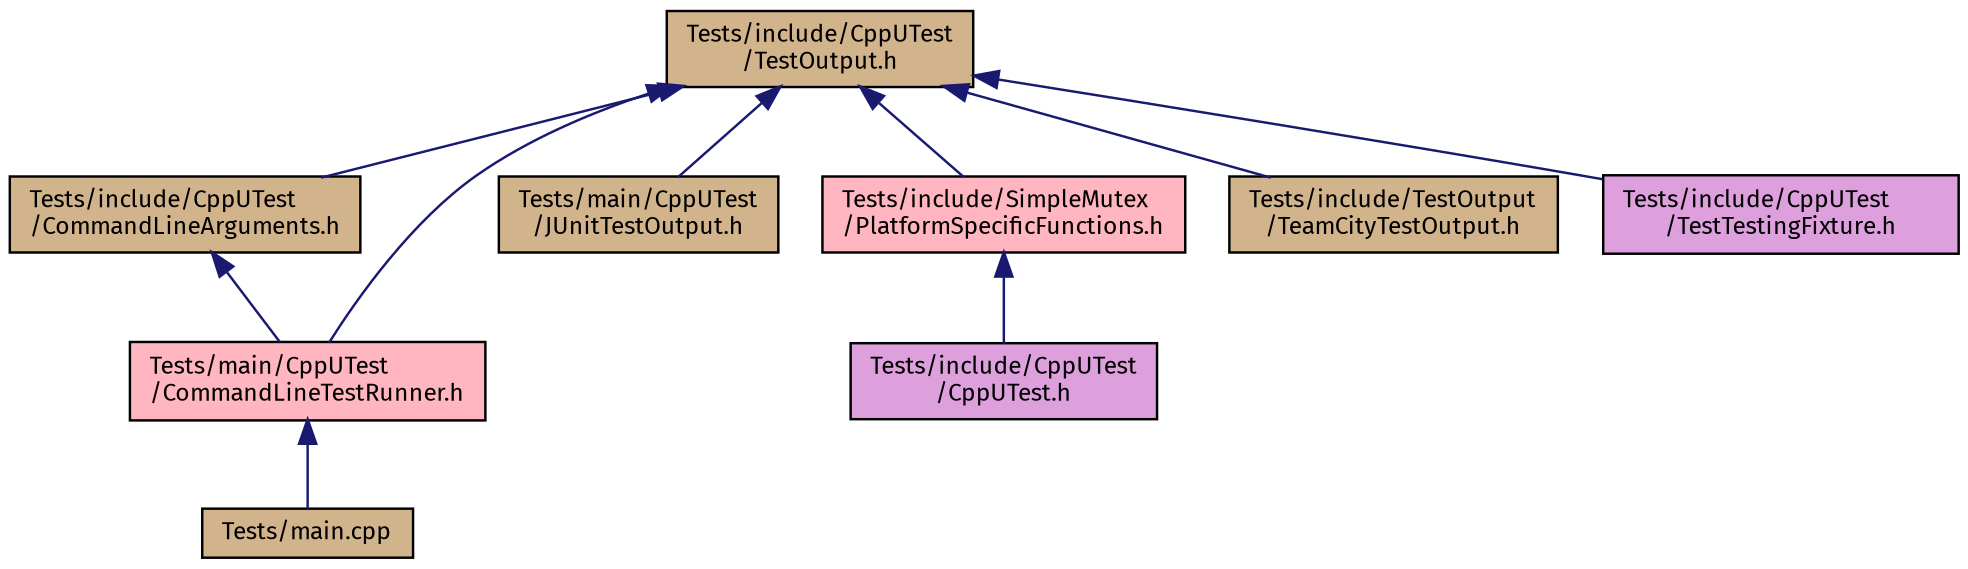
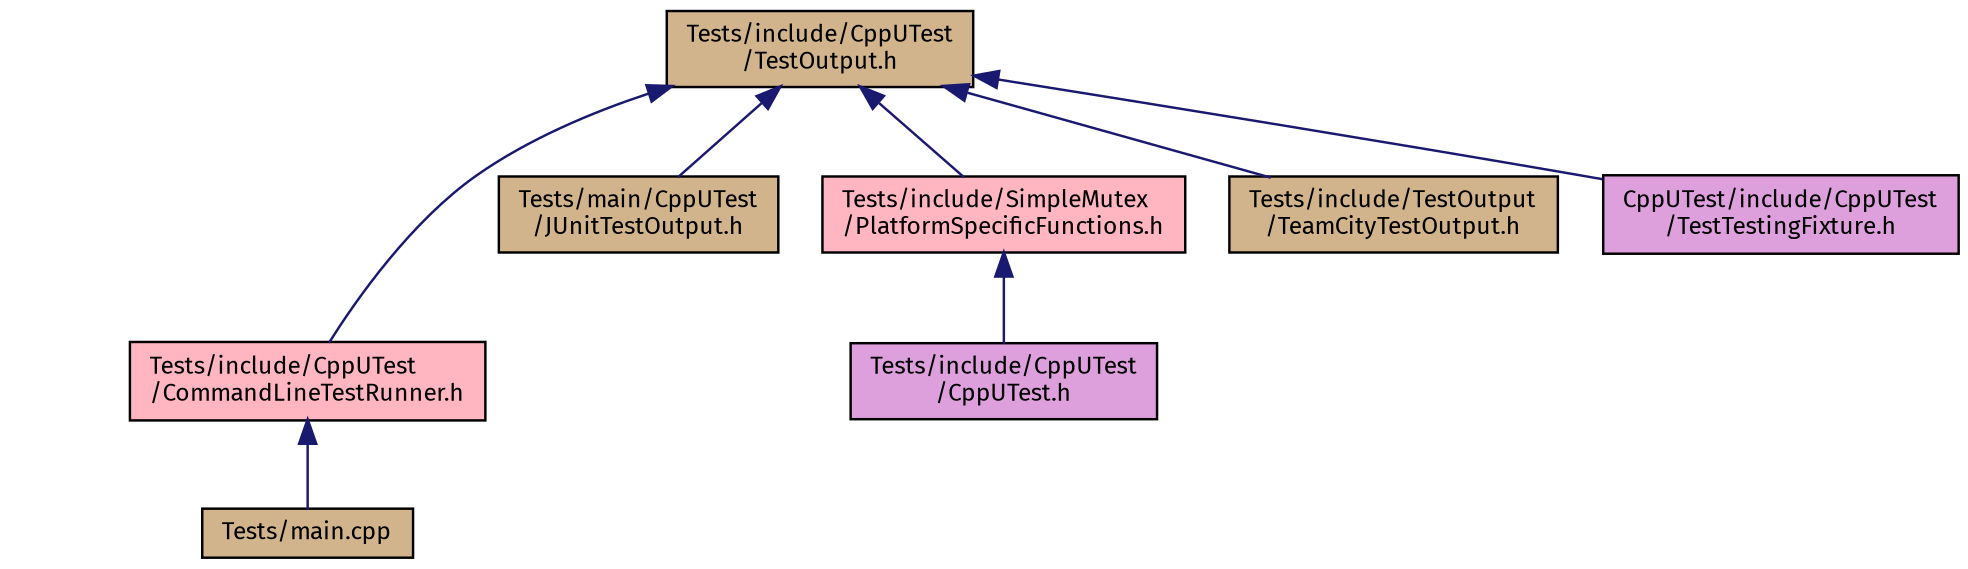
node "Tests/include/CppUTest /CommandLineArguments.h": removed
node "Tests/include/CppUTest /TestTestingFixture.h": label "Tests/include/CppUTest /TestTestingFixture.h" -> "CppUTest/include/CppUTest /TestTestingFixture.h"
node "Tests/main/CppUTest /CommandLineTestRunner.h": label "Tests/main/CppUTest /CommandLineTestRunner.h" -> "Tests/include/CppUTest /CommandLineTestRunner.h"
